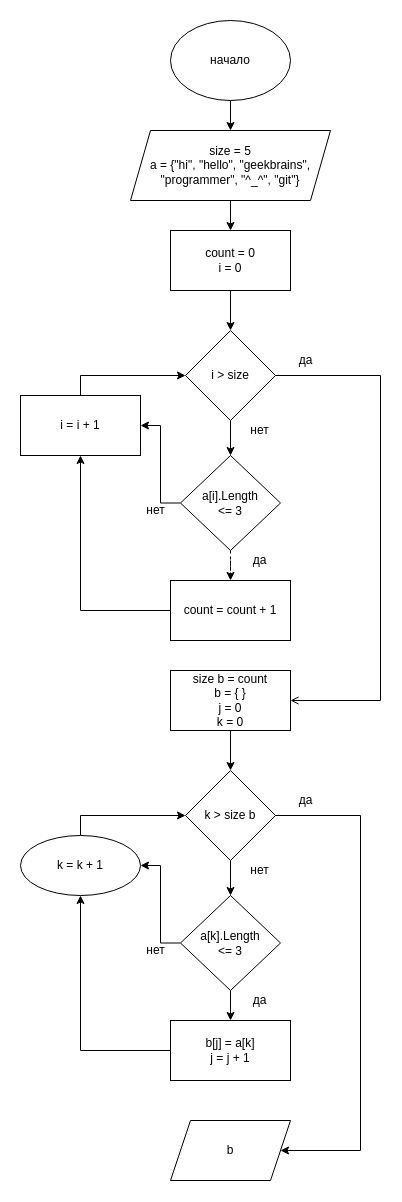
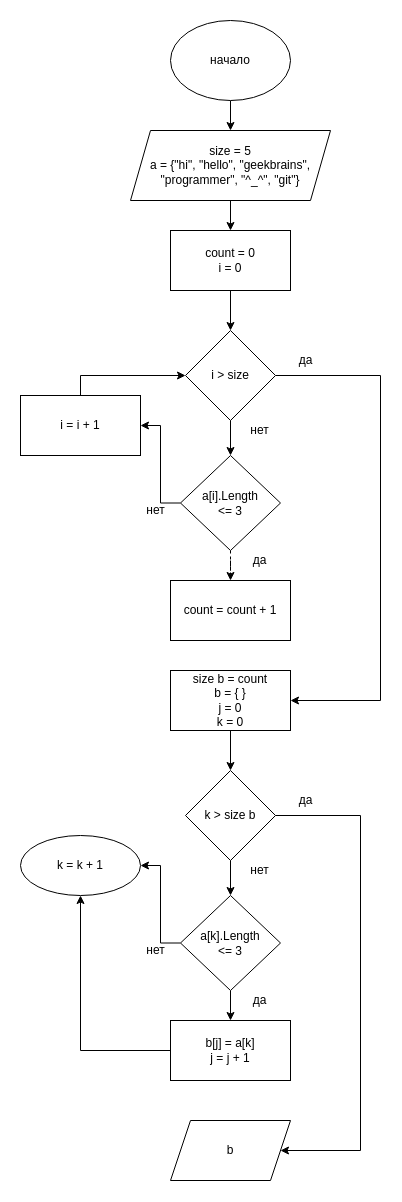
edge "count = count + 1" -> "i = i + 1": removed
edge "i > size" -> "size b = count b = { } j = 0 k = 0": arrowhead open -> classic
edge "k = k + 1" -> "k > size b": removed
